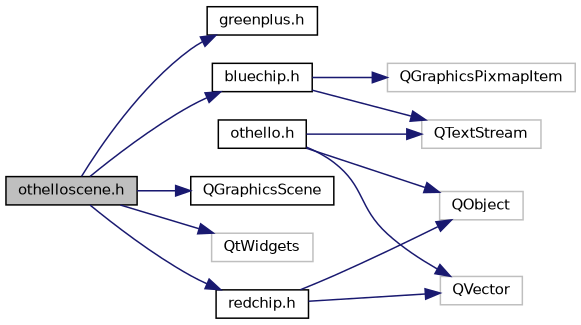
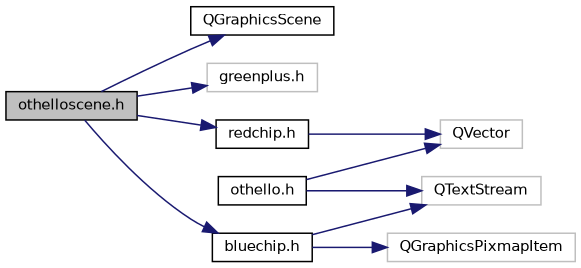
node "greenplus.h": color black -> grey75
node "QObject": removed
node "QtWidgets": removed
